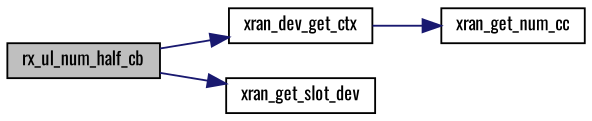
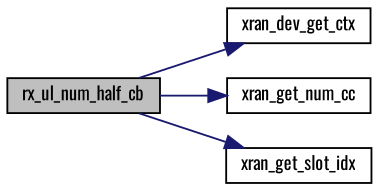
edge "xran_dev_get_ctx" -> "xran_get_num_cc": now "rx_ul_num_half_cb" -> "xran_get_num_cc"
node "xran_get_slot_dev": label "xran_get_slot_dev" -> "xran_get_slot_idx"
